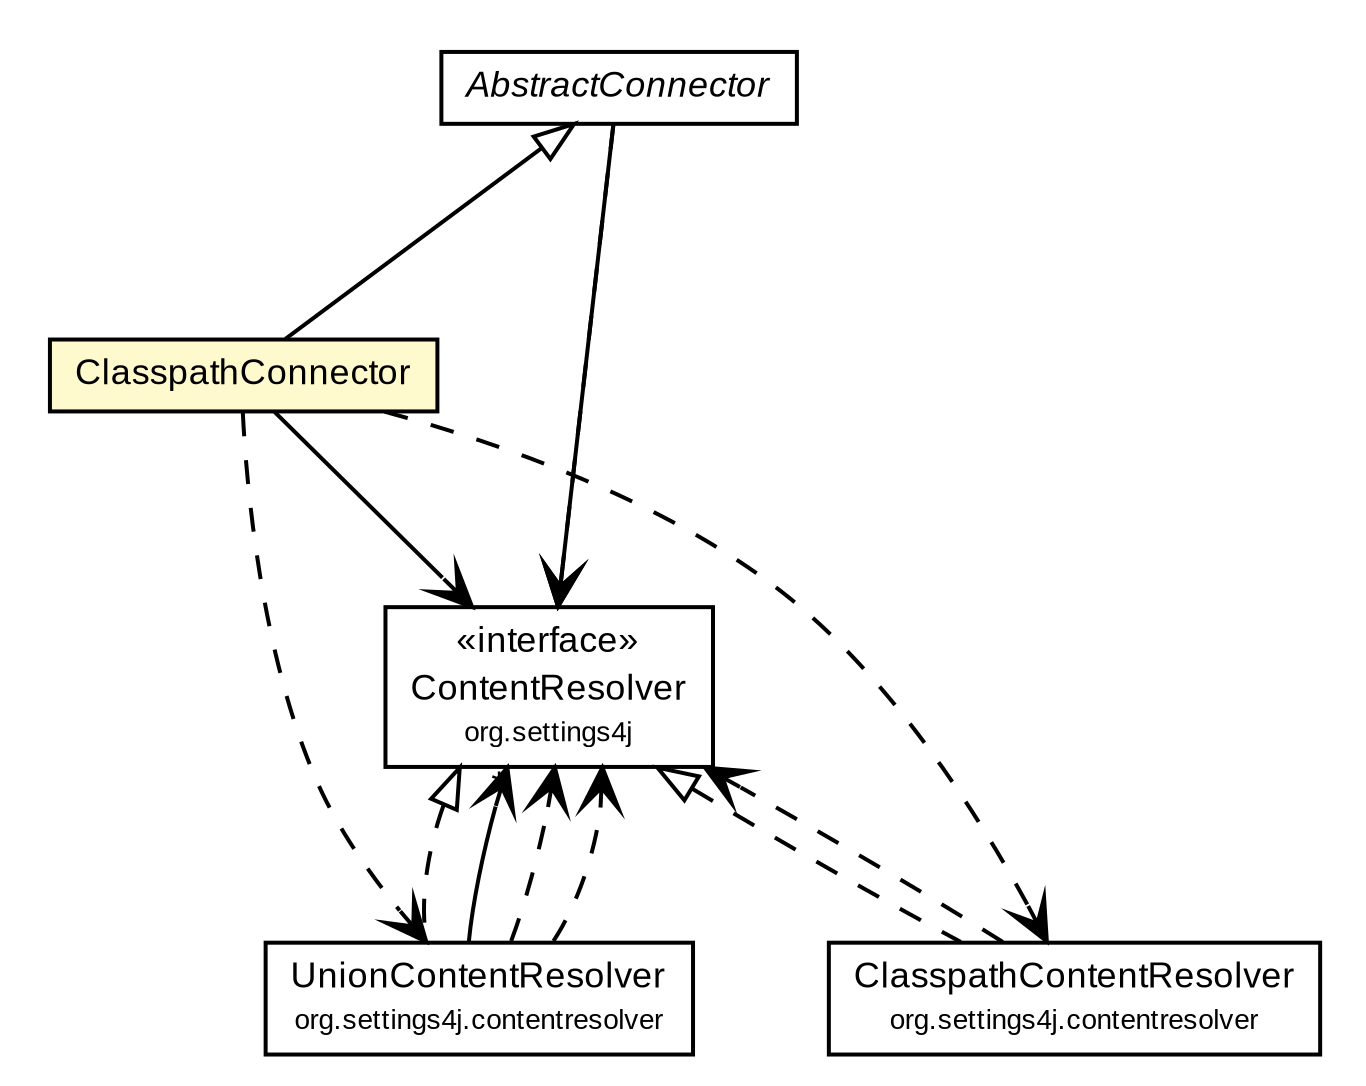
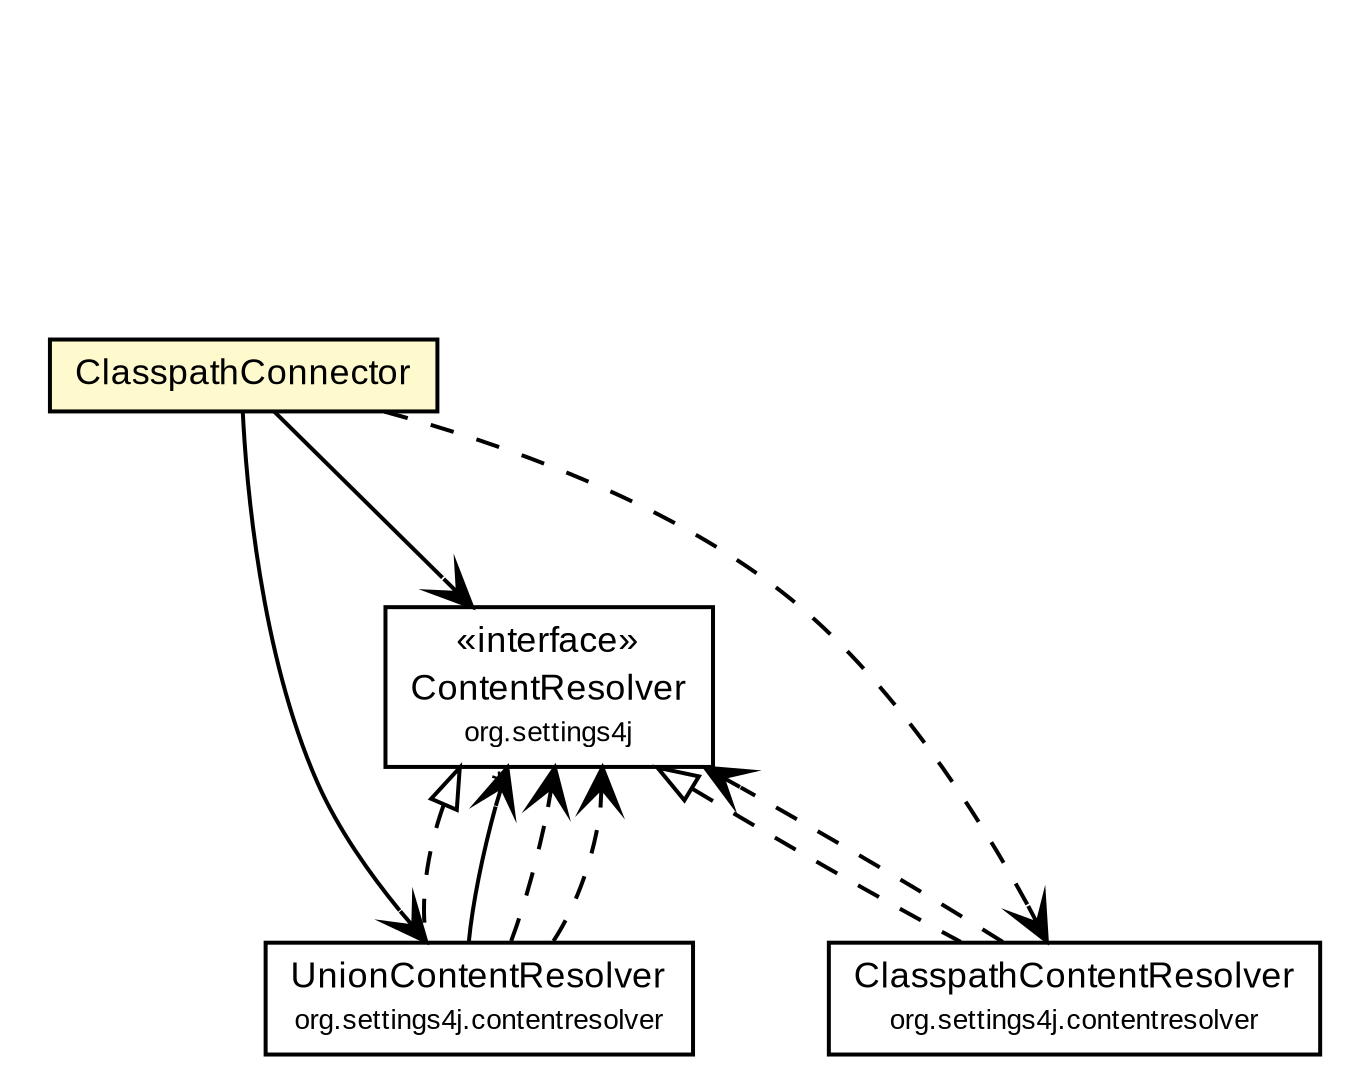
node "AbstractConnector": removed
edge "ClasspathConnector" -> "UnionContentResolver": style dashed -> solid
